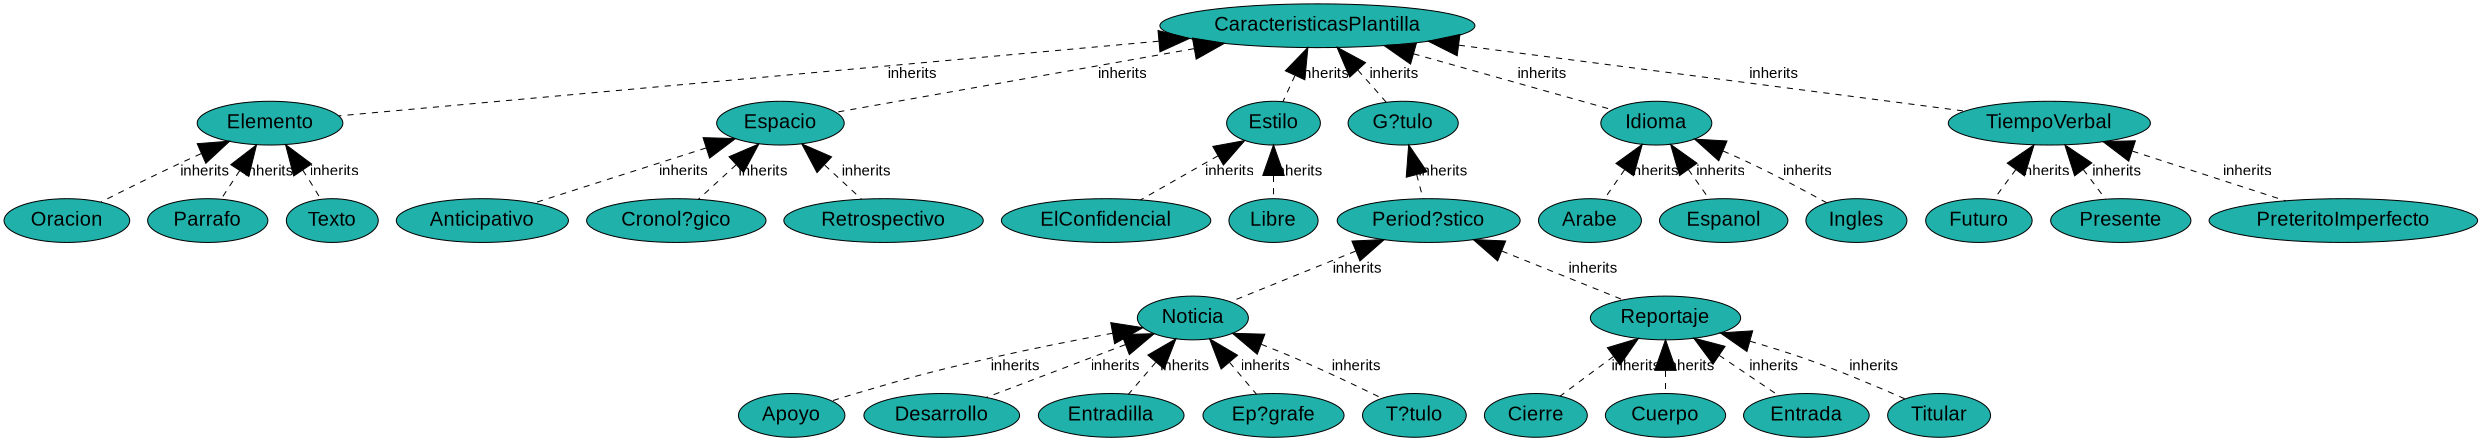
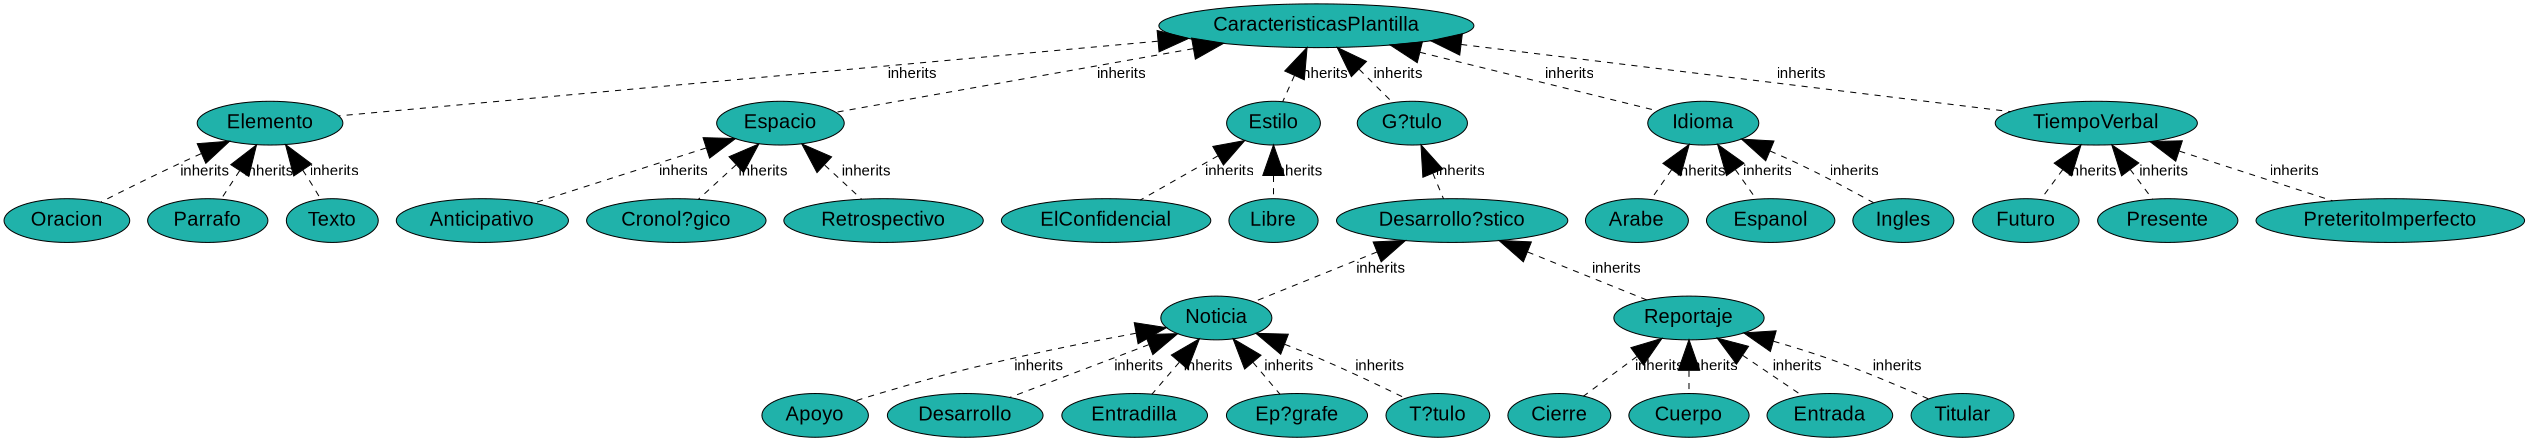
node "Period?stico": label "Period?stico" -> "Desarrollo?stico"
